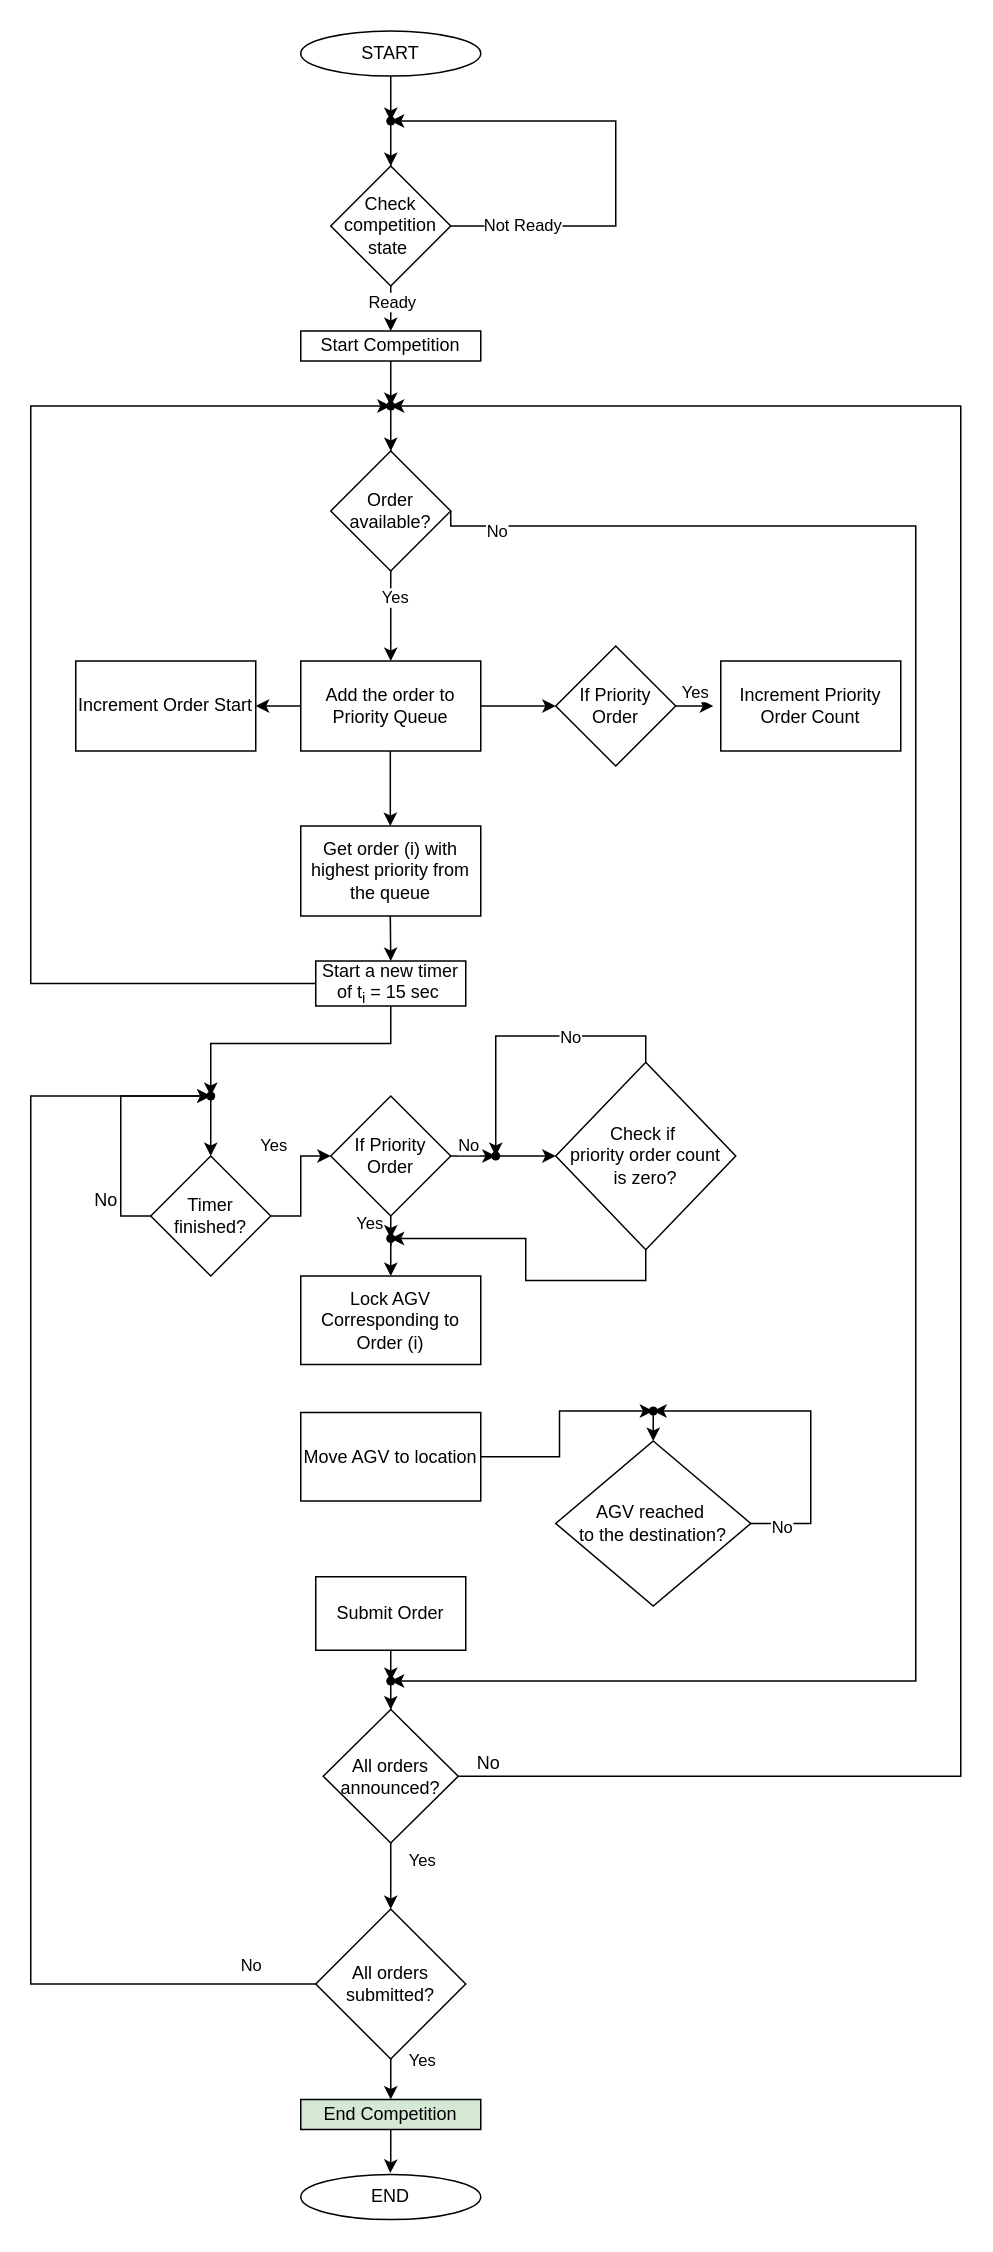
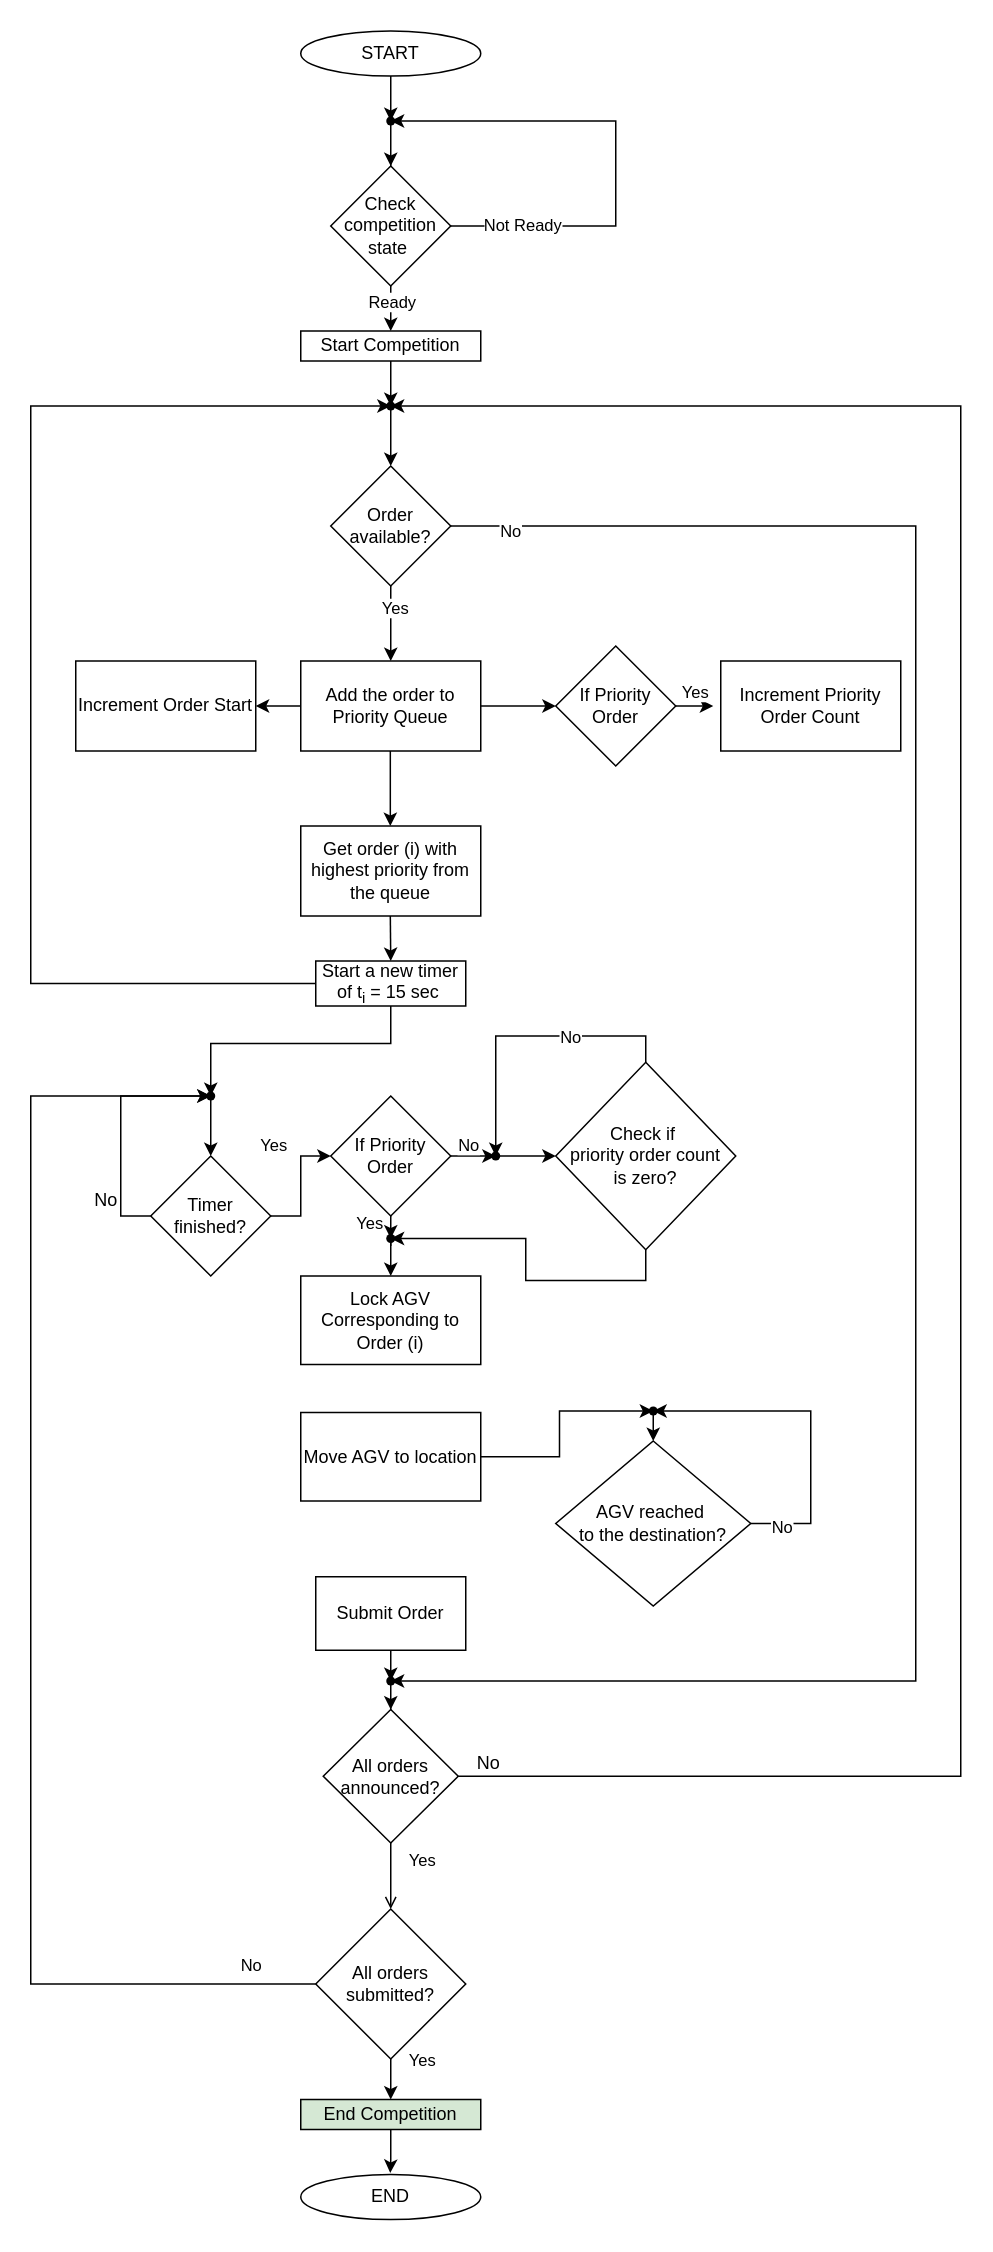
node "Order available?": moved (391, 511) -> (391, 526)
edge "All orders announced?" -> "All orders submitted?": arrowhead classic -> open
